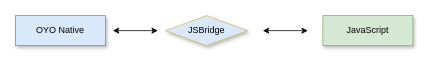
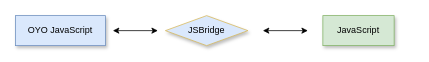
node "OYO Native": label "OYO Native" -> "OYO JavaScript"
node "JavaScript": size 90x30 -> 71x30
